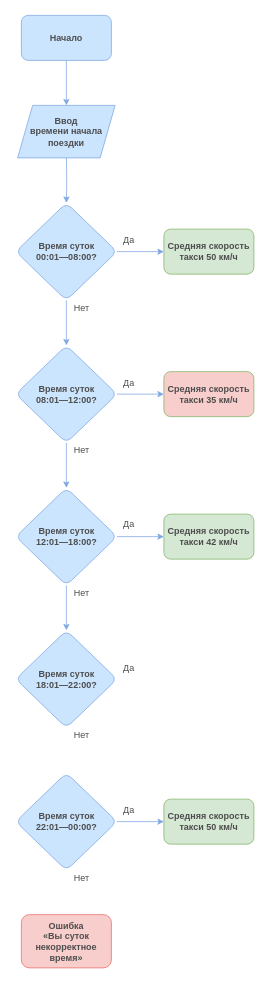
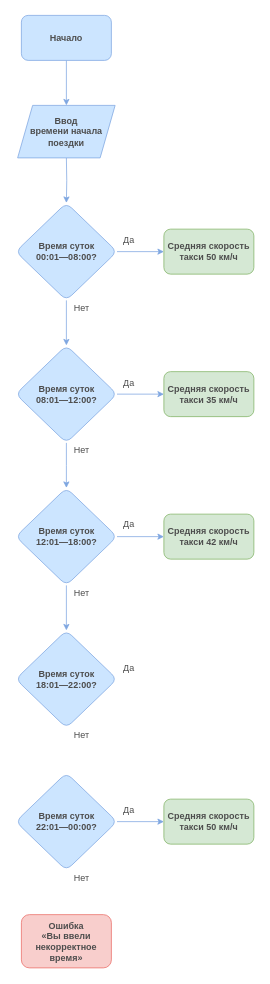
node "Средняя скорость такси 35 км/ч": fillcolor #f8cecc -> #d5e8d4
node "Ошибка «Вы суток некорректное время»": label "Ошибка «Вы суток некорректное время»" -> "Ошибка «Вы ввели некорректное время»"
